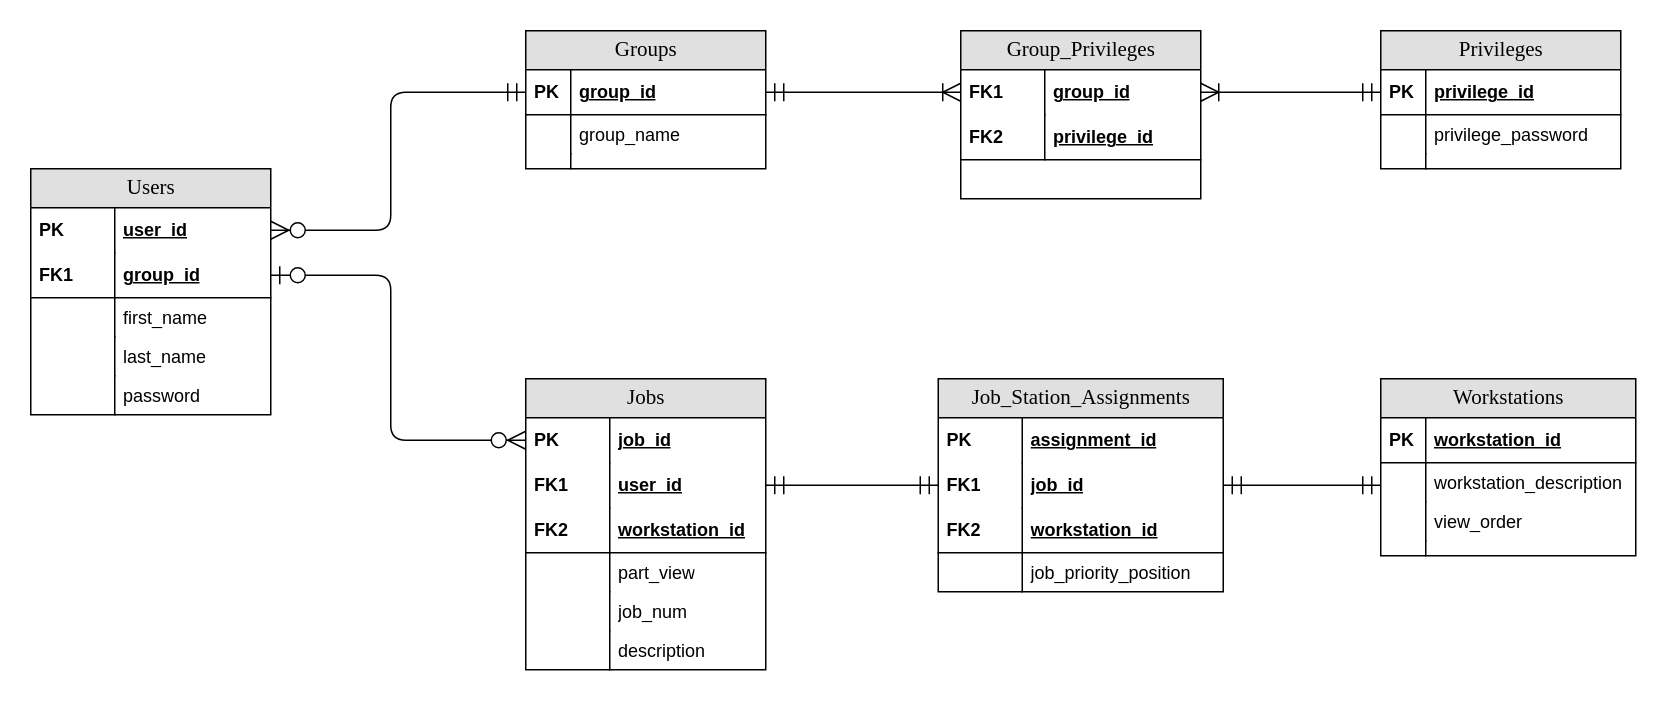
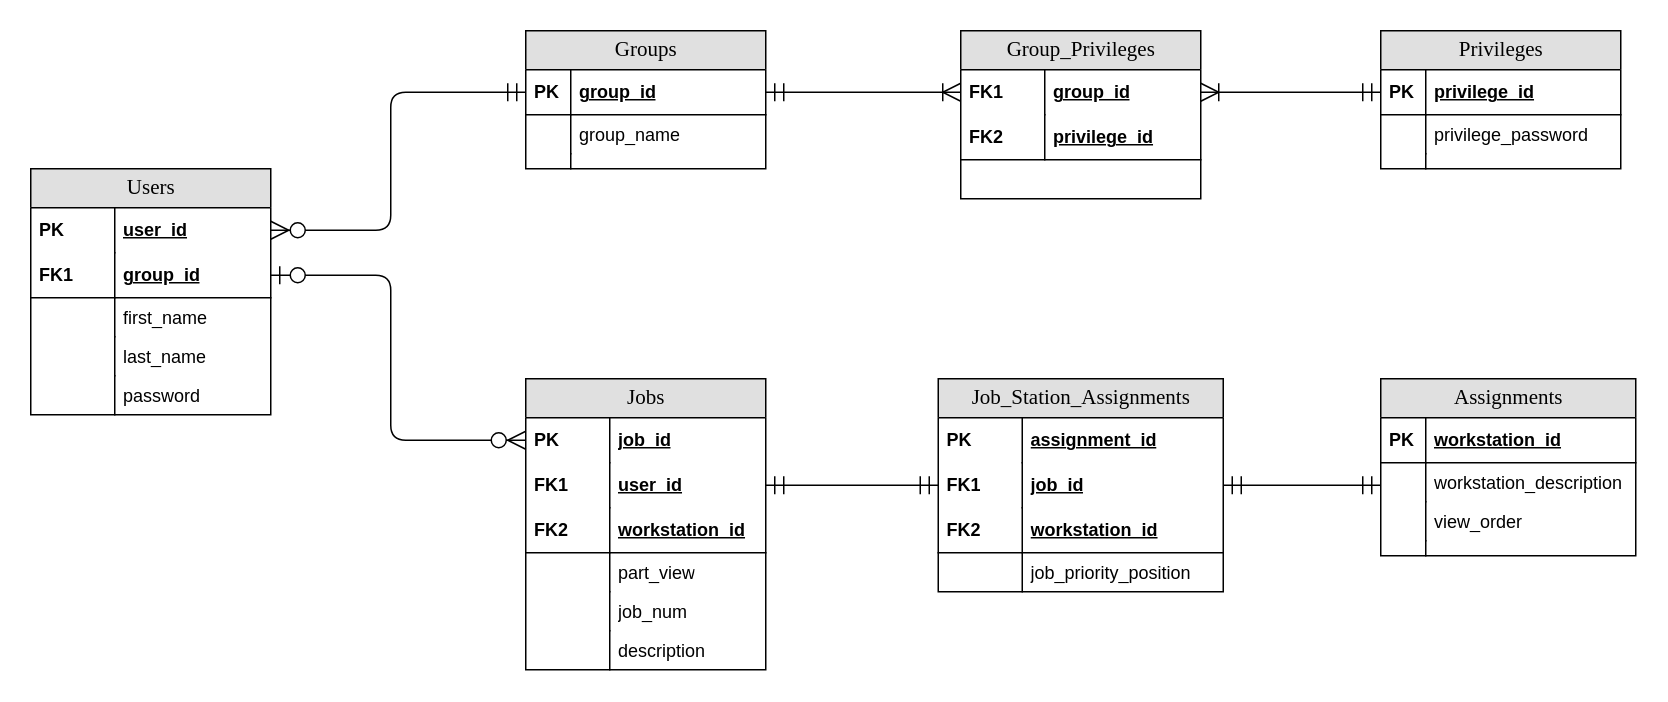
node "Workstations": label "Workstations" -> "Assignments"
